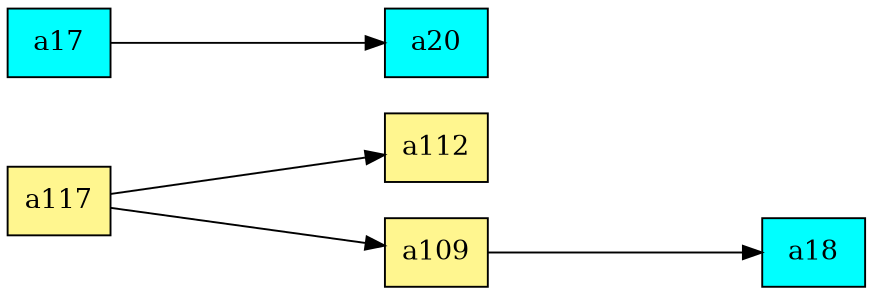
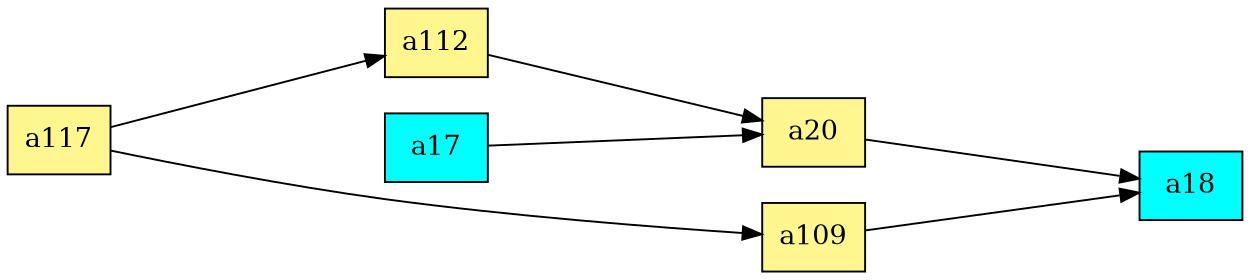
node "a20": fillcolor cyan -> khaki1
edge "a112" -> "a20": added
edge "a20" -> "a18": added
